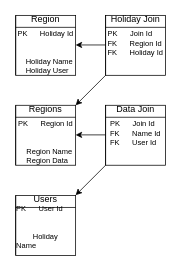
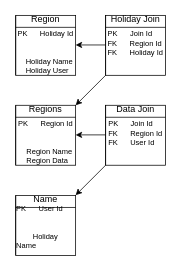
node "PK Join Id FK Name Id FK User Id": label "PK Join Id FK Name Id FK User Id" -> "PK Join Id FK Region Id FK User Id"
node "Users": label "Users" -> "Name"
